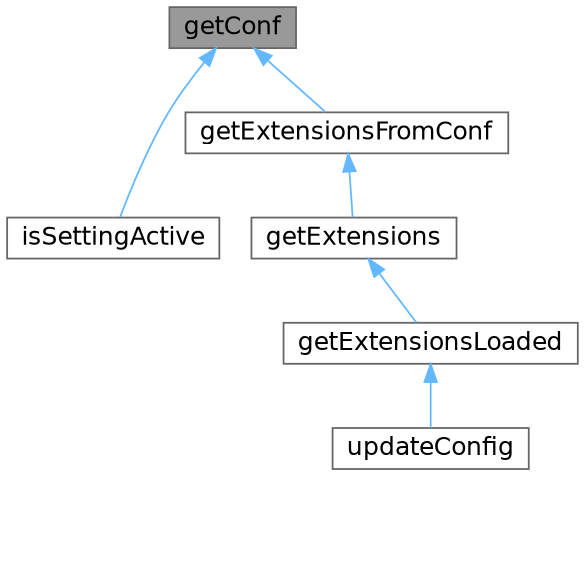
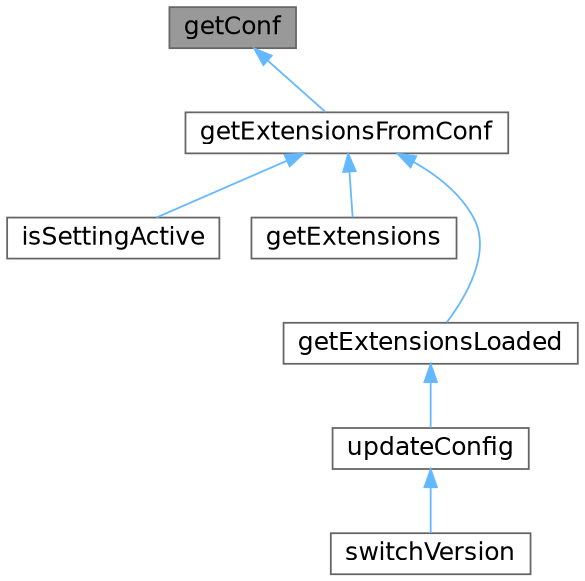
edge "isSettingActive" -> "getConf": now "isSettingActive" -> "getExtensionsFromConf"
edge "getExtensionsLoaded" -> "getExtensions": now "getExtensionsLoaded" -> "getExtensionsFromConf"
node "switchVersion": added
